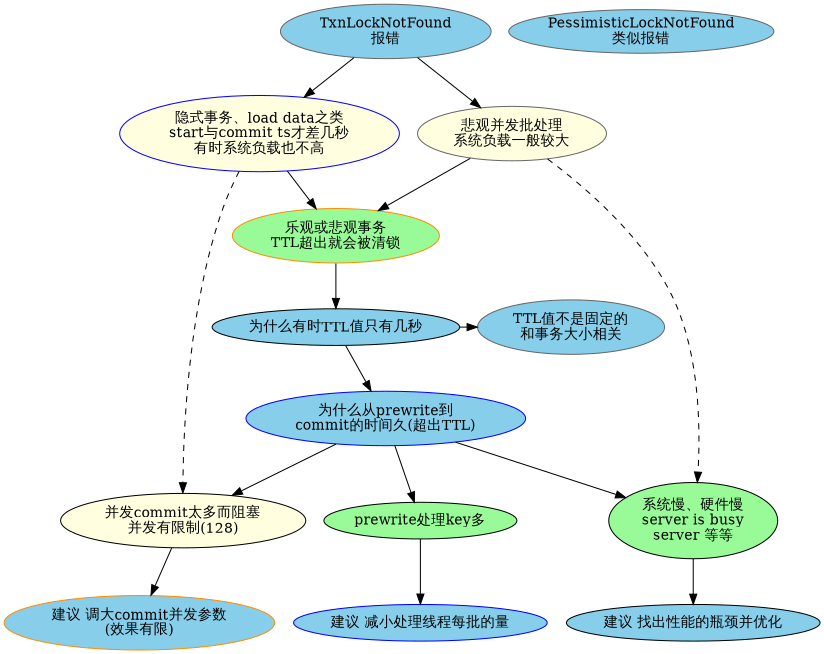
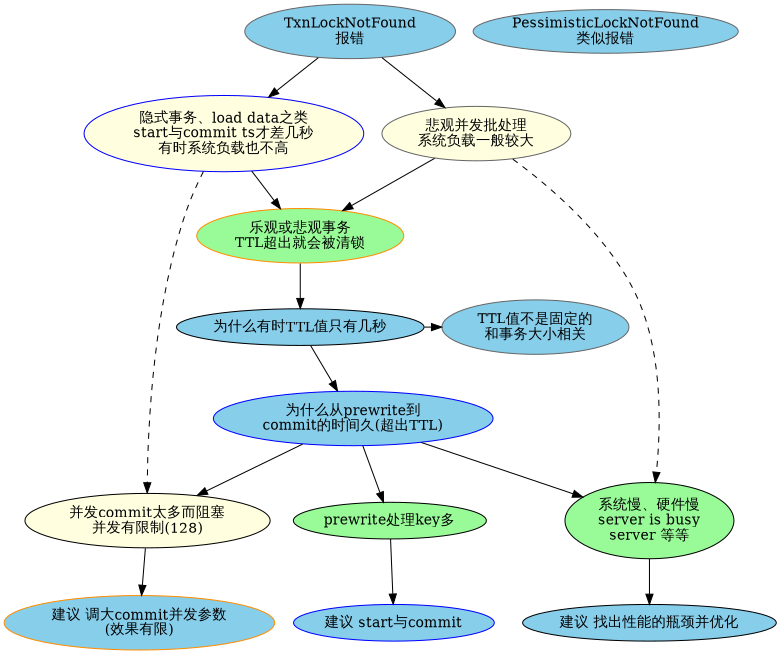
node "建议 减小处理线程每批的量": label "建议 减小处理线程每批的量" -> "建议 start与commit"
